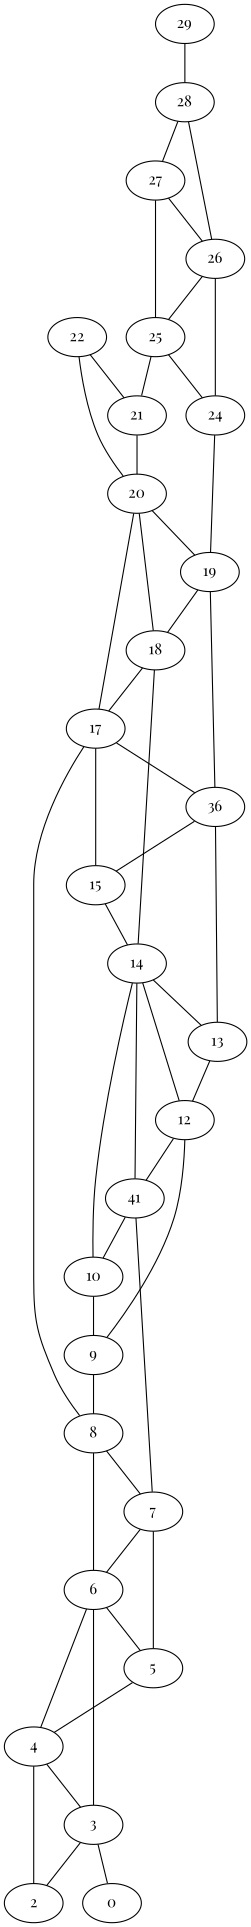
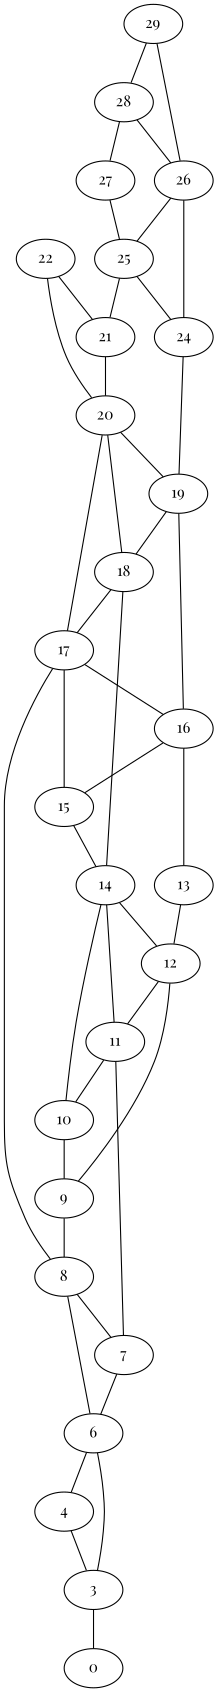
edge "27" -- "26": now "29" -- "26"
node "36": label "36" -> "16"
edge "14" -- "13": removed
node "41": label "41" -> "11"
node "5": removed
node "2": removed
